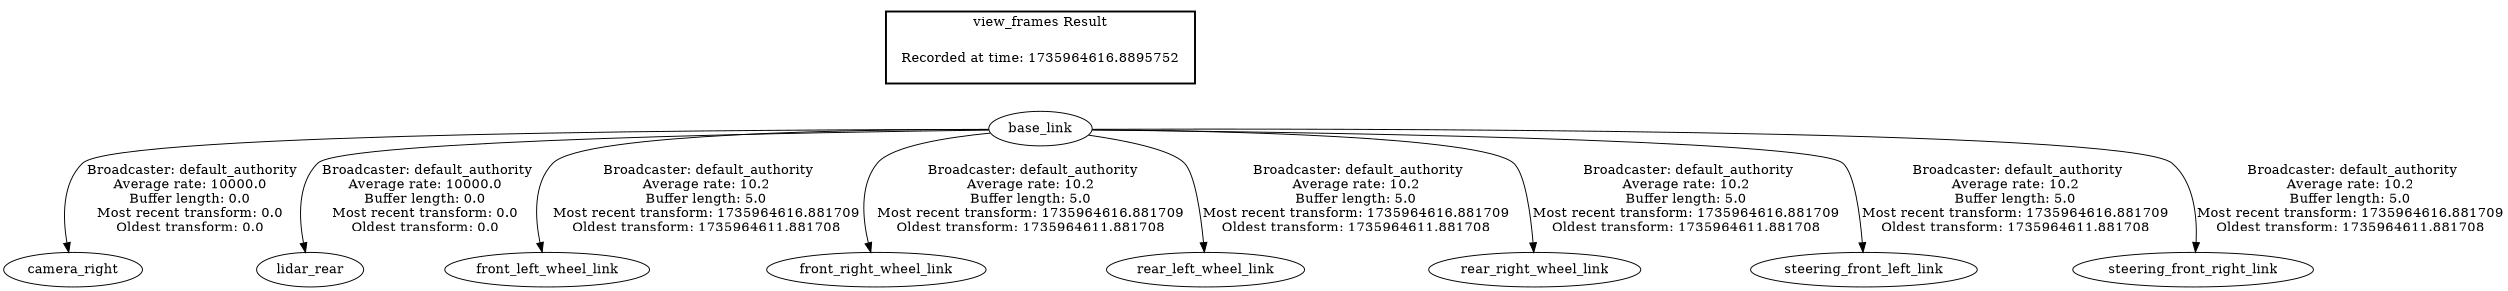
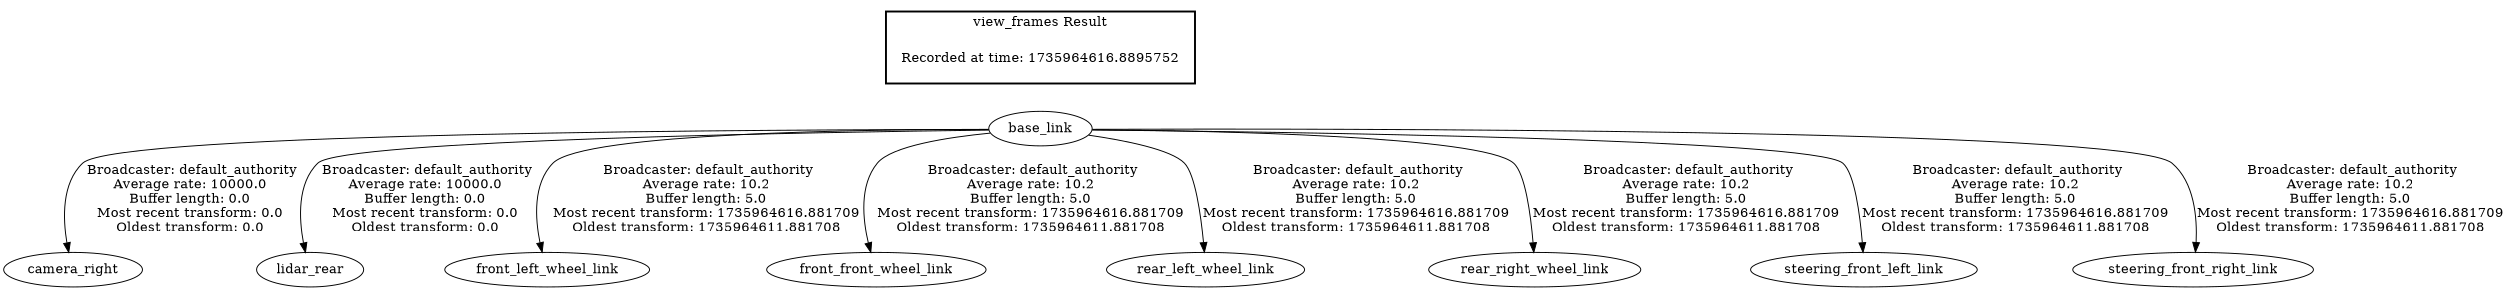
node "front_right_wheel_link": label "front_right_wheel_link" -> "front_front_wheel_link"
